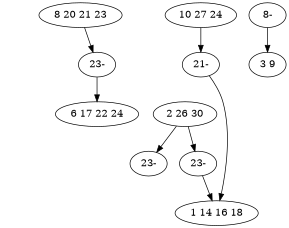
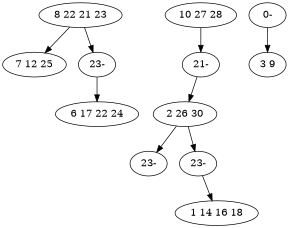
node "8 20 21 23": label "8 20 21 23" -> "8 22 21 23"
node "10 27 24": label "10 27 24" -> "10 27 28"
node "8-": label "8-" -> "0-"
node "7 12 25": added
edge "21-" -> "1 14 16 18": now "21-" -> "2 26 30"
